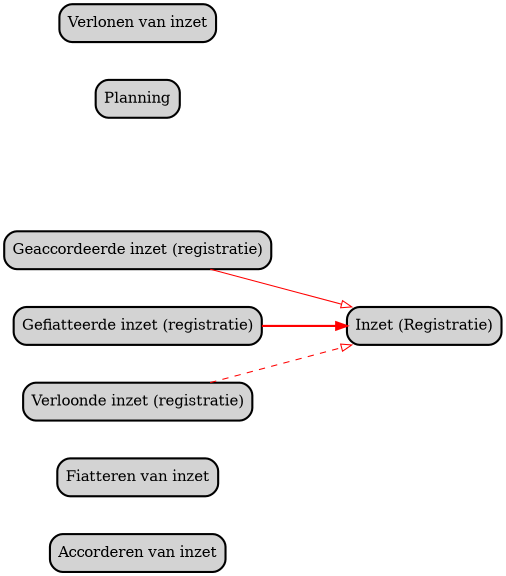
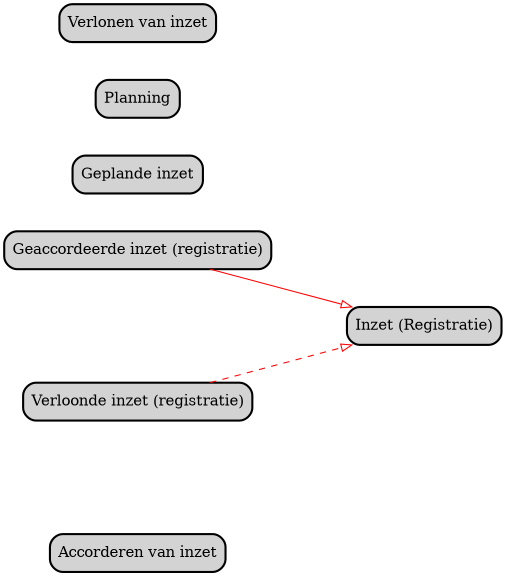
node "Geplande inzet": added
node "Gefiatteerde inzet (registratie)": removed
node "Fiatteren van inzet": removed
